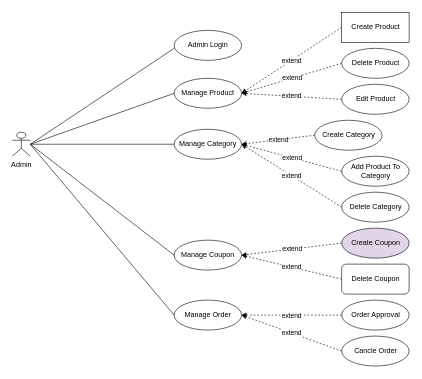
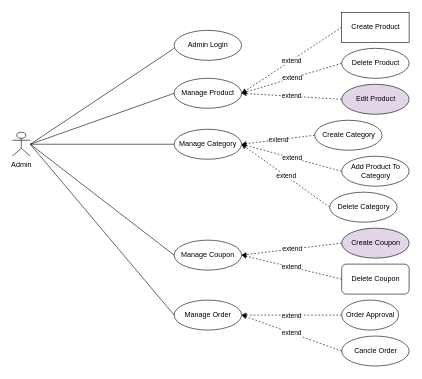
node "Edit Product": fillcolor #ffffff -> #e1d5e7
node "Delete Category": moved (376, 207) -> (364, 207)
node "Order Approval": size 68x30 -> 57x30
